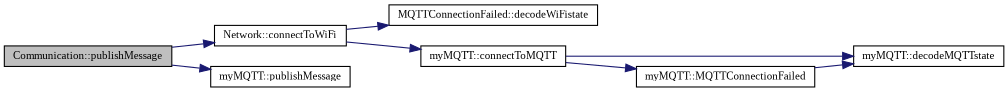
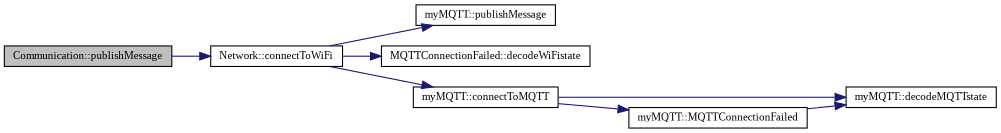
edge "Communication::publishMessage" -> "myMQTT::publishMessage": now "Network::connectToWiFi" -> "myMQTT::publishMessage"
